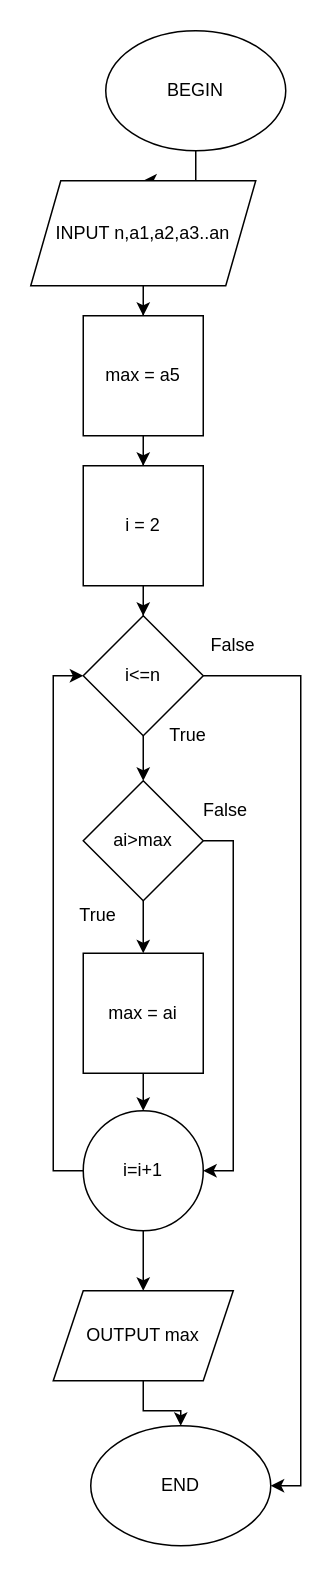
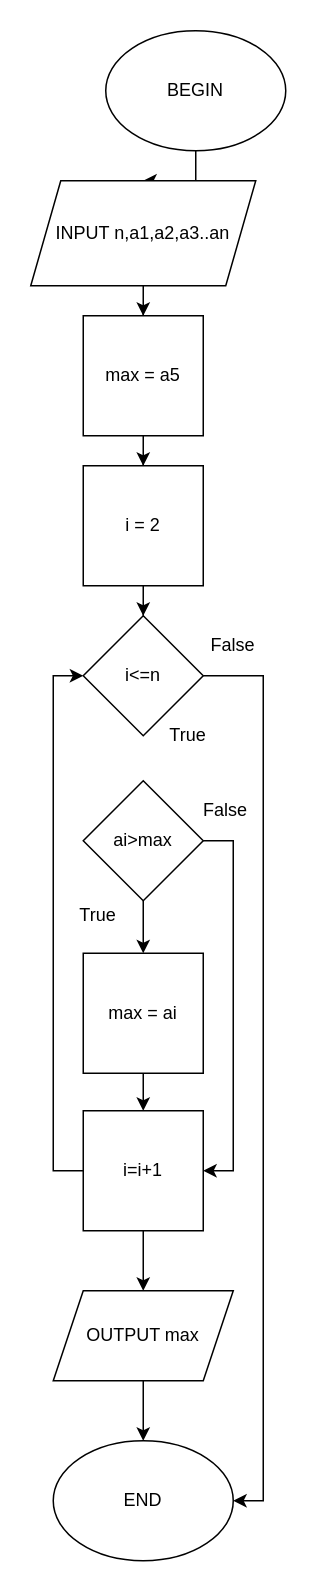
edge "i<=n" -> "ai>max": removed
node "i=i+1": shape ellipse -> rectangle
node "END": moved (181, 1486) -> (143, 1501)
